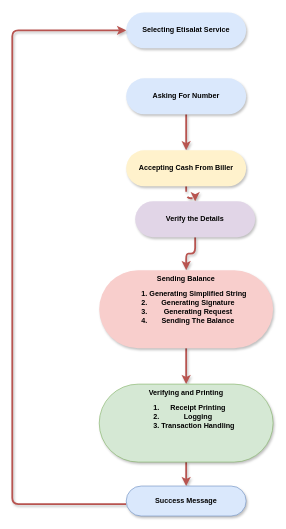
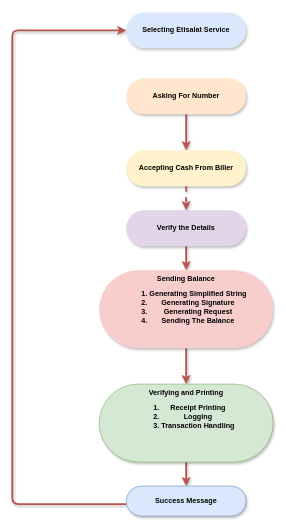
node "Asking For Number": fillcolor #dae8fc -> #ffe6cc
node "Verify the Details": moved (195, 219) -> (186, 228)
